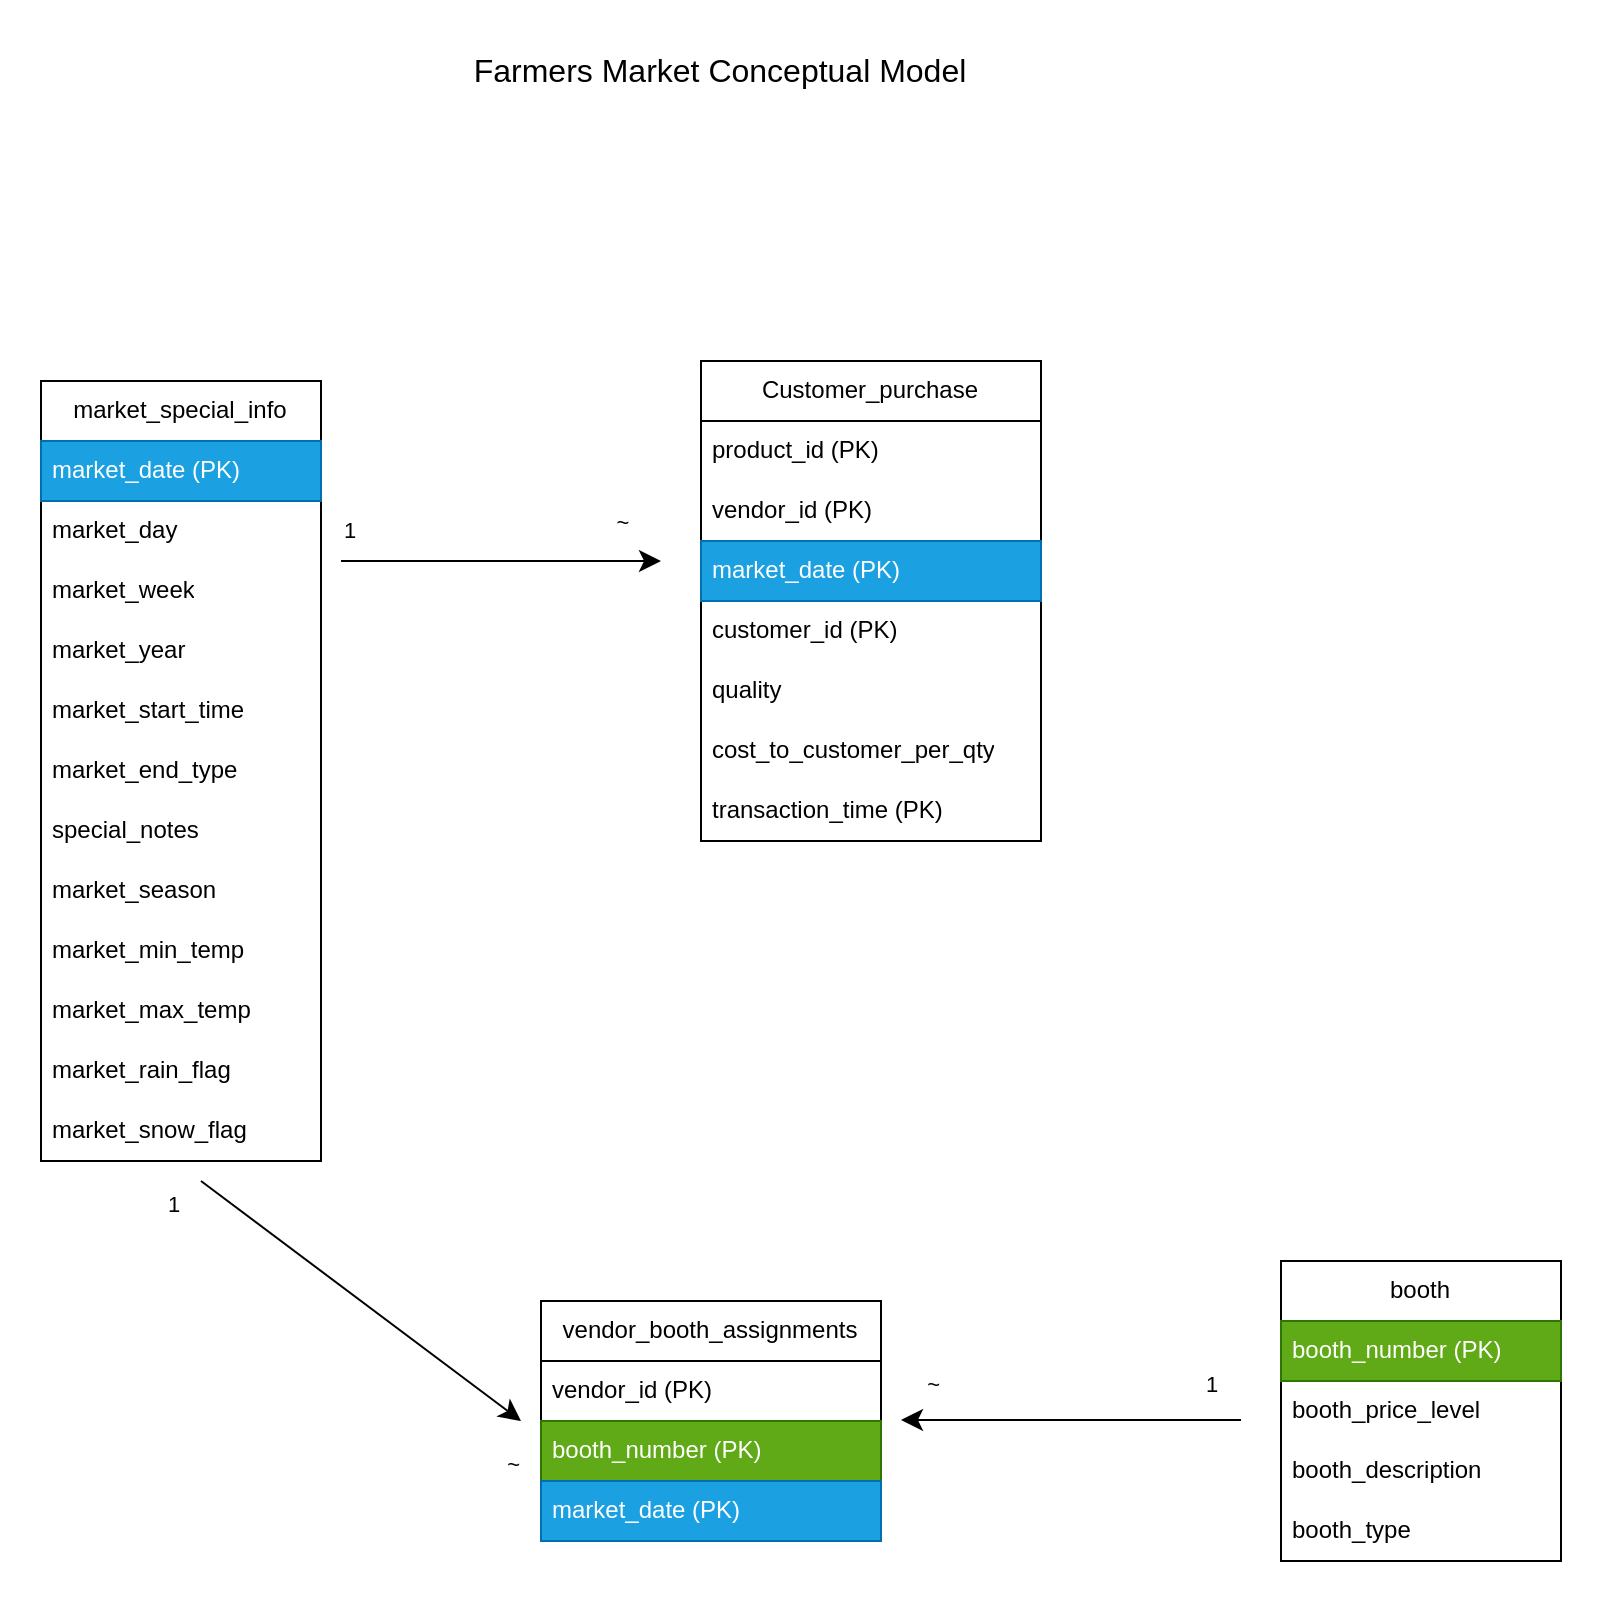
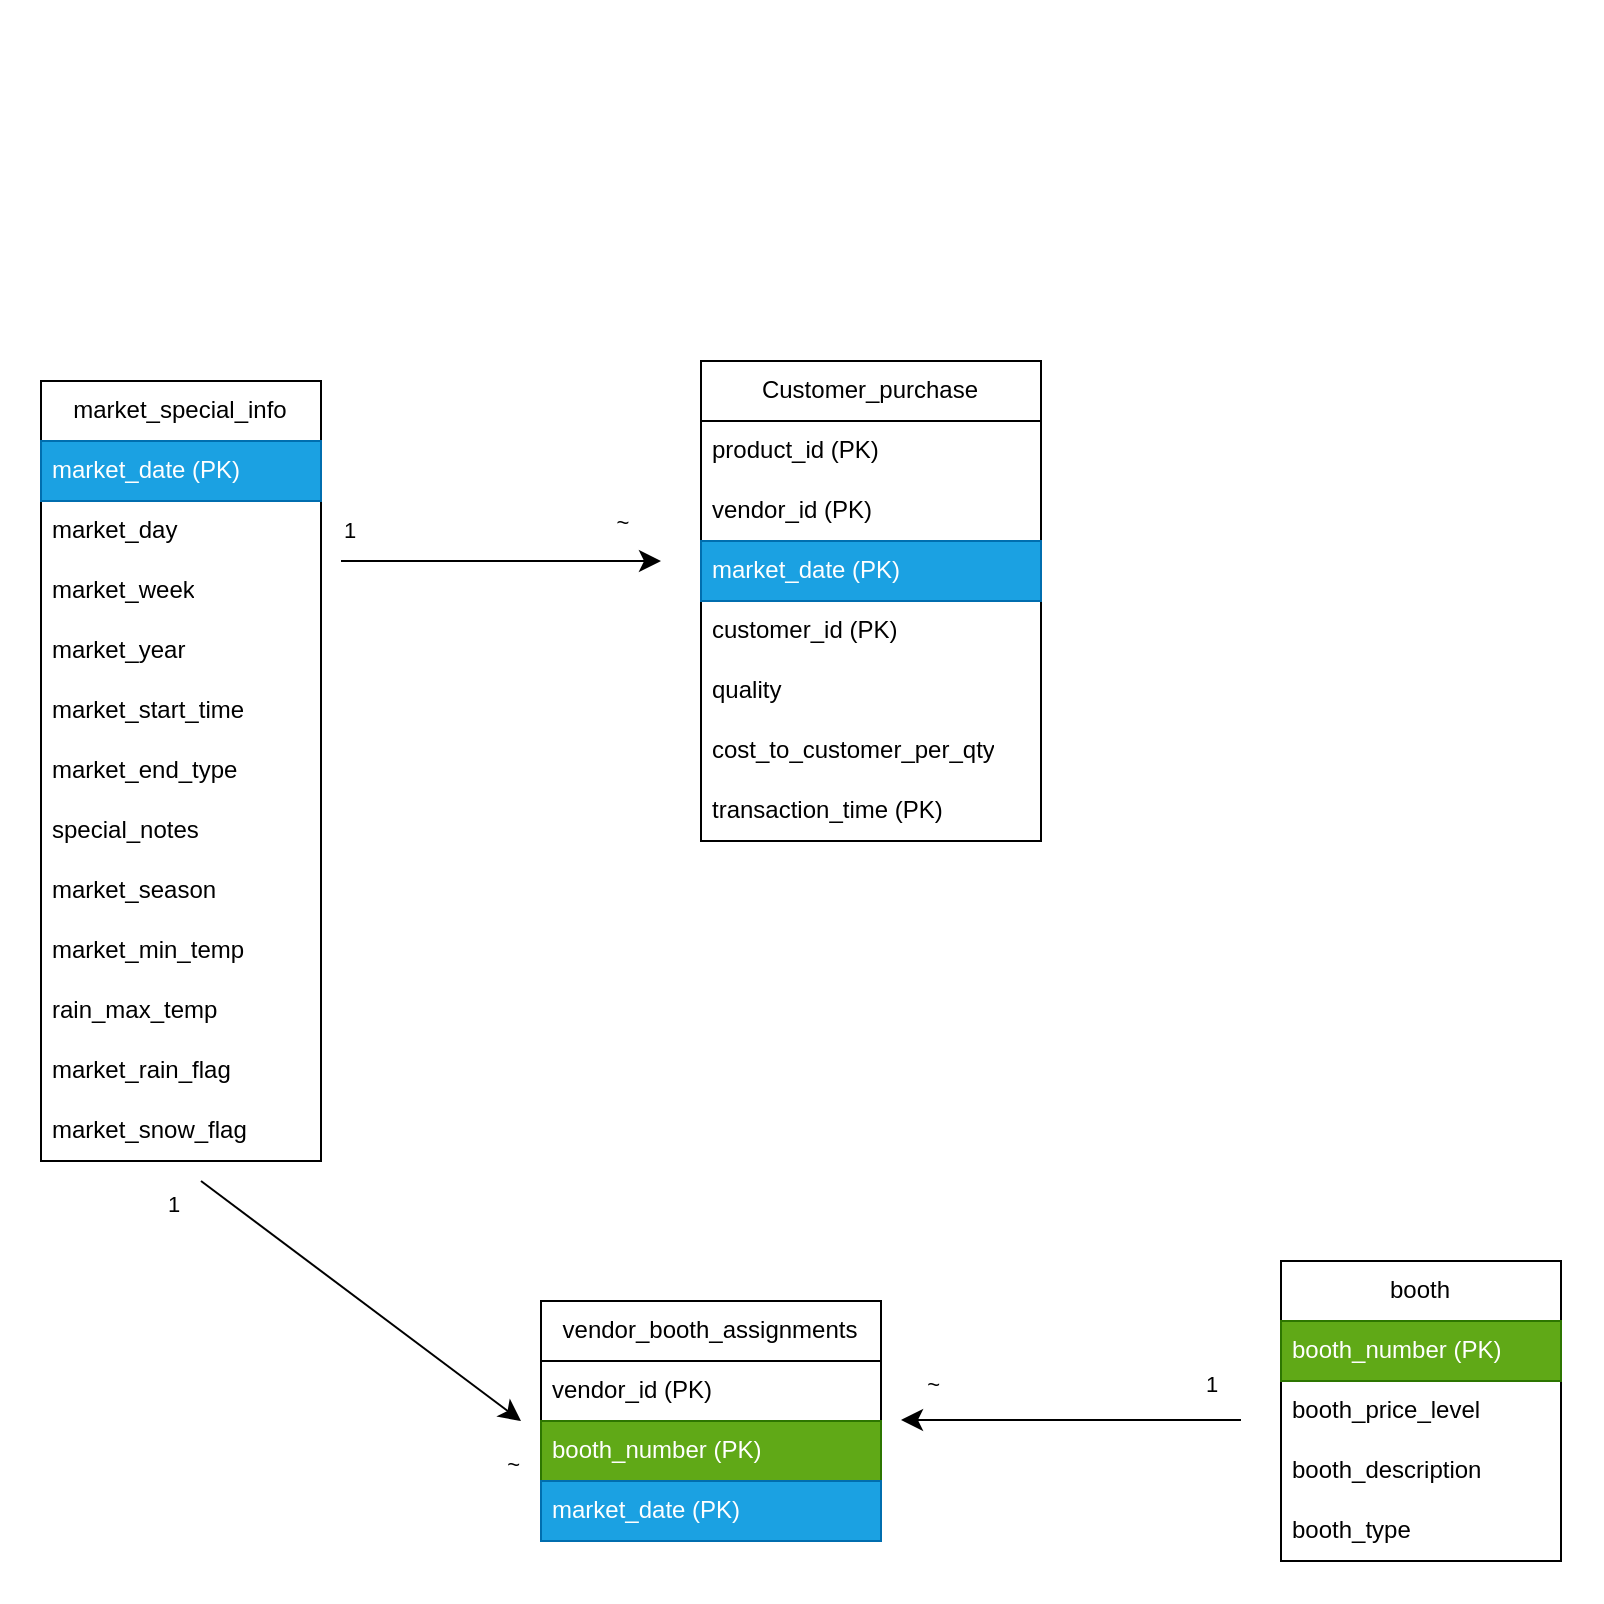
node "Farmers Market Conceptual Model": removed
node "market_max_temp": label "market_max_temp" -> "rain_max_temp"
